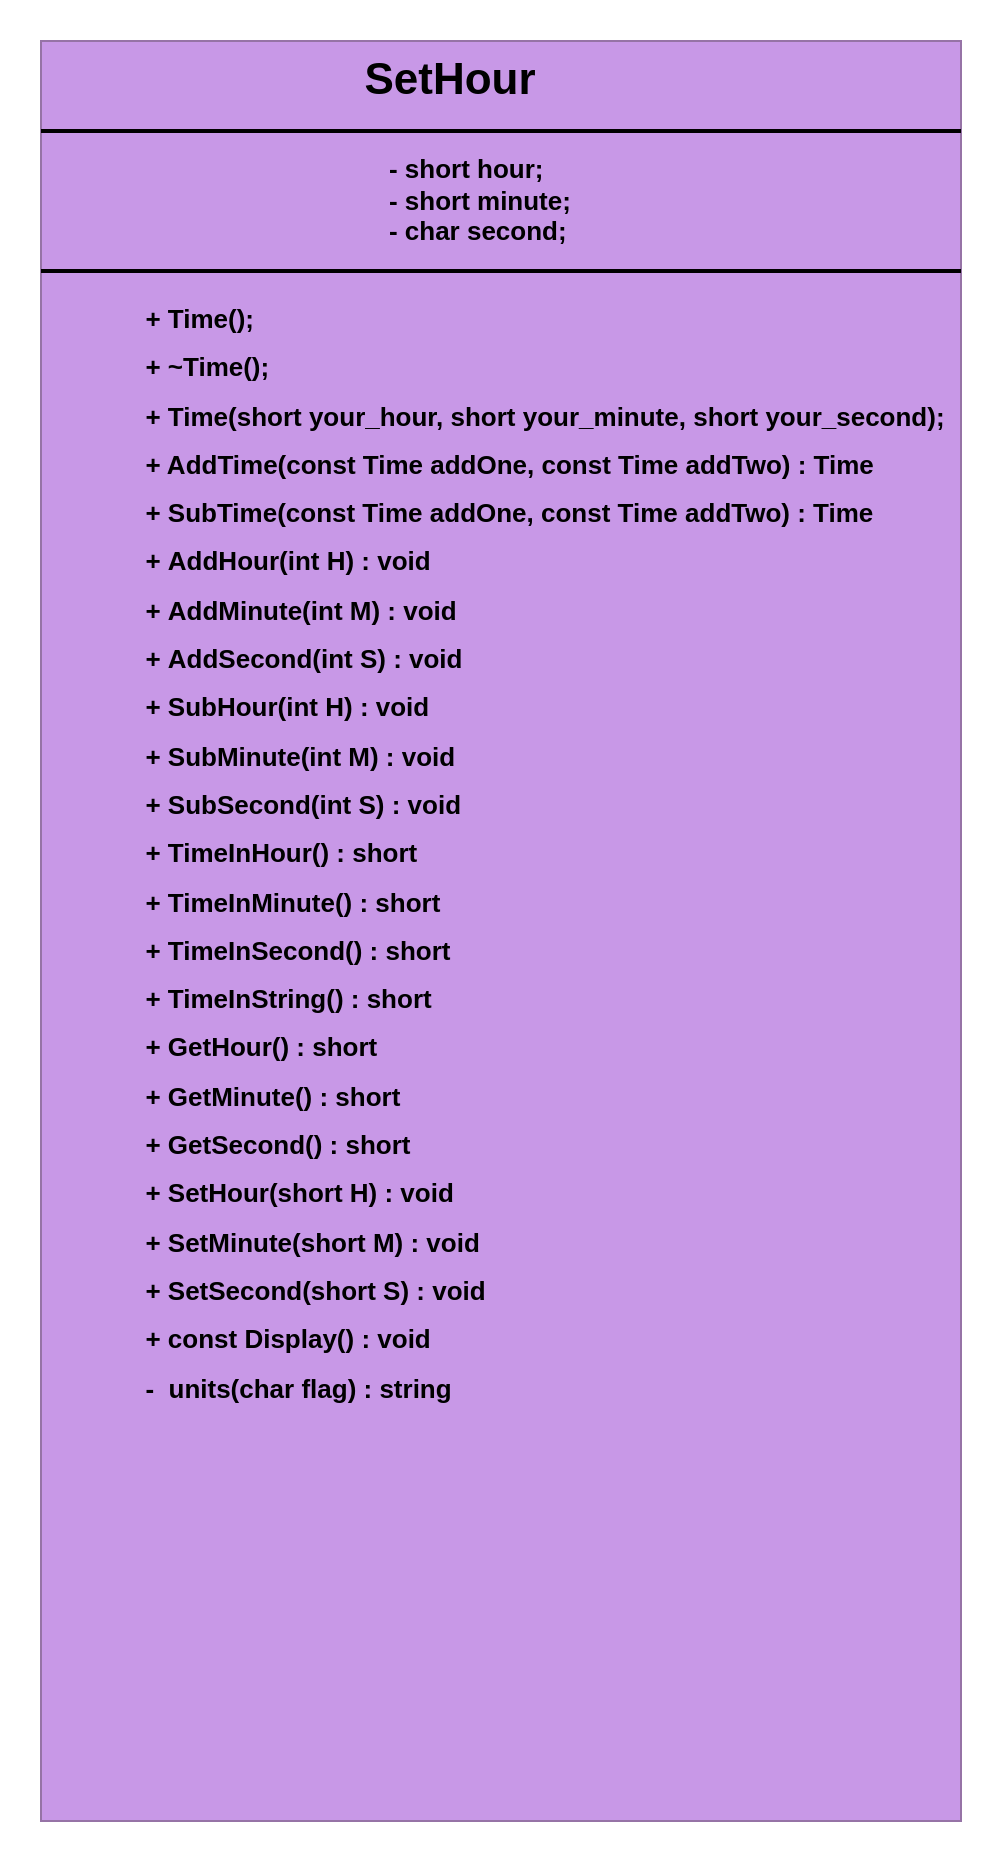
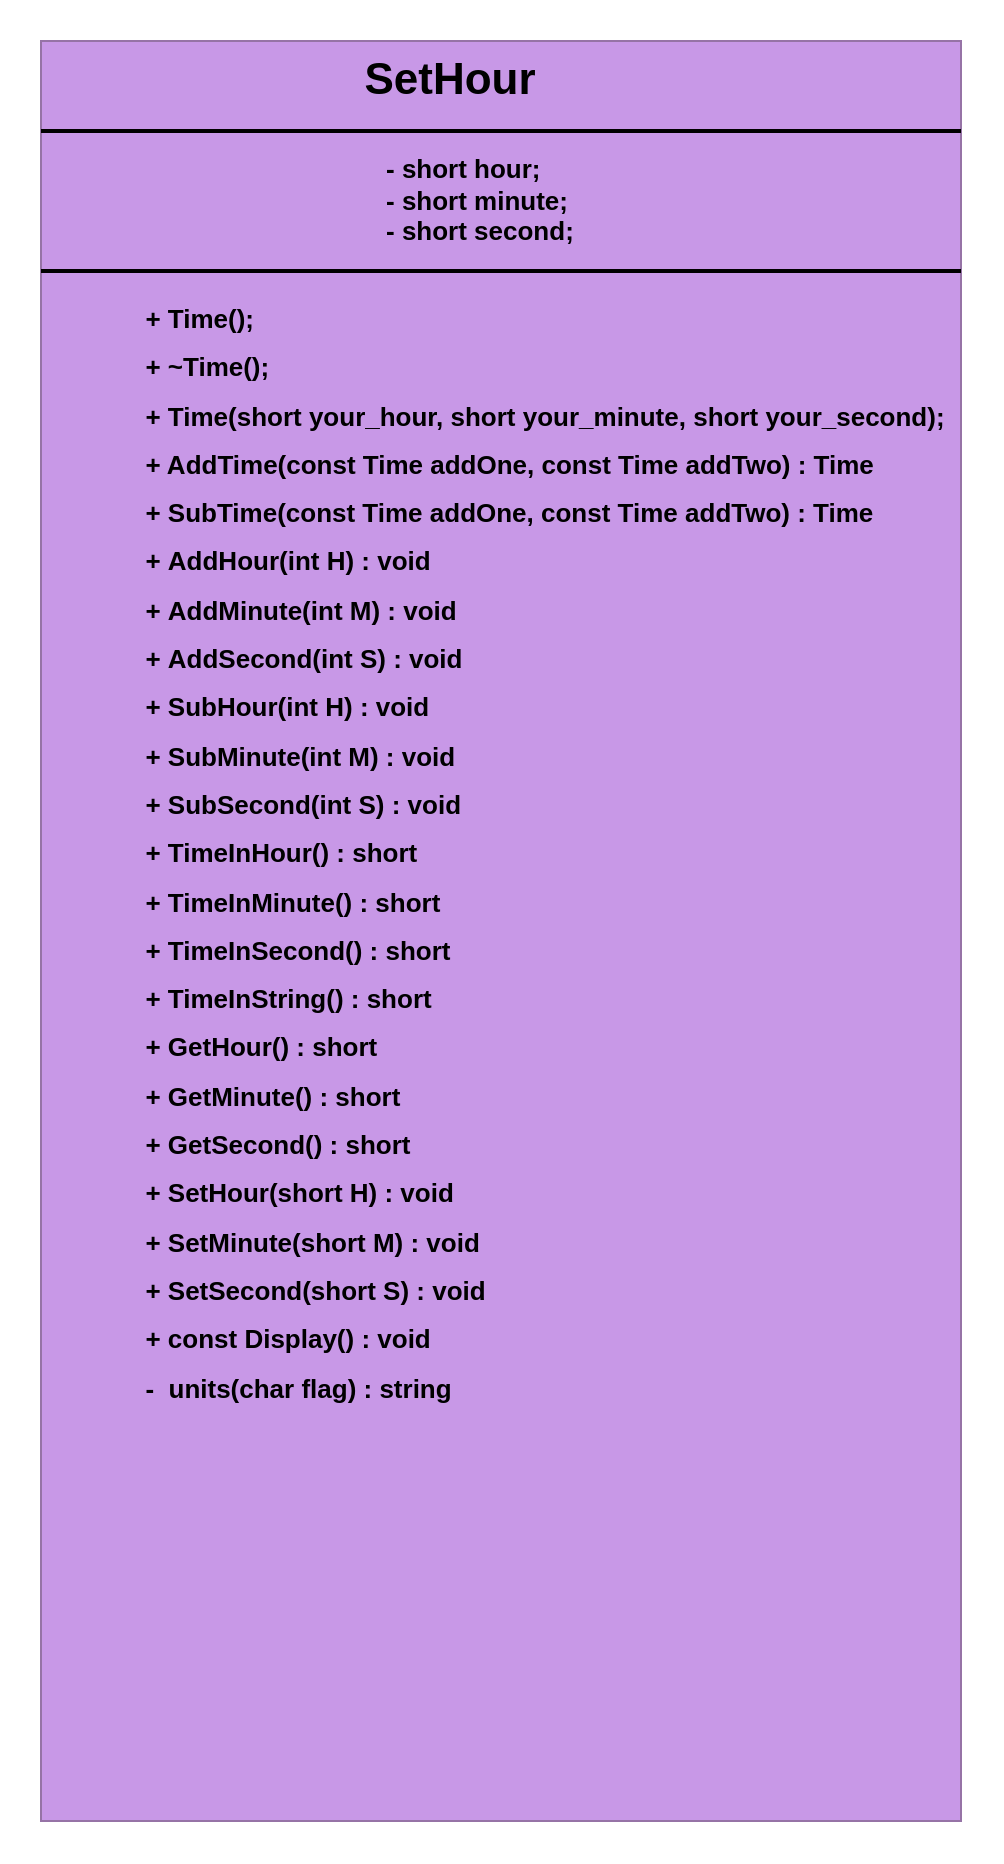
node "- short hour; - short minute; - char second;": label "- short hour; - short minute; - char second;" -> "- short hour; - short minute; - short second;"
